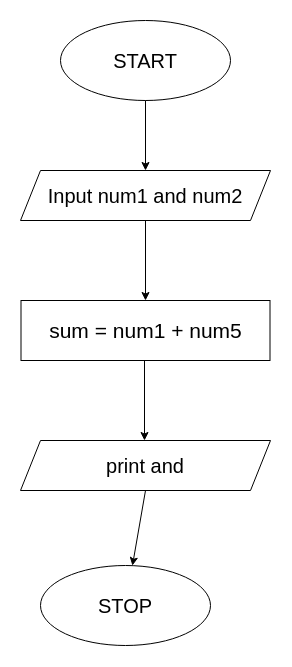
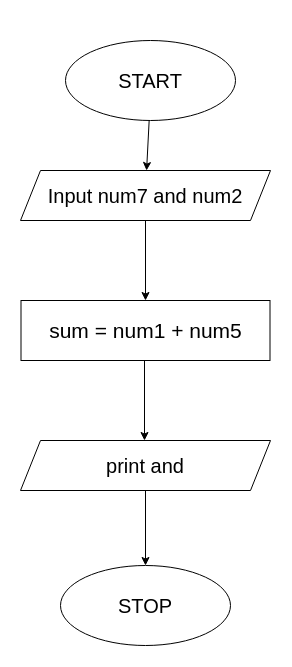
node "START": moved (146, 61) -> (151, 81)
node "Input num1 and num2": label "Input num1 and num2" -> "Input num7 and num2"
node "STOP": moved (126, 606) -> (146, 606)
